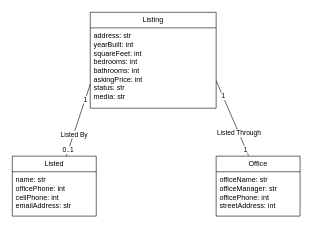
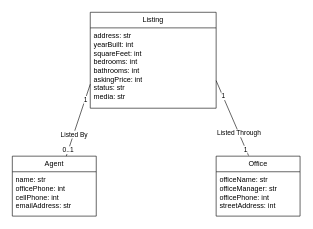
node "Listed": label "Listed" -> "Agent"
